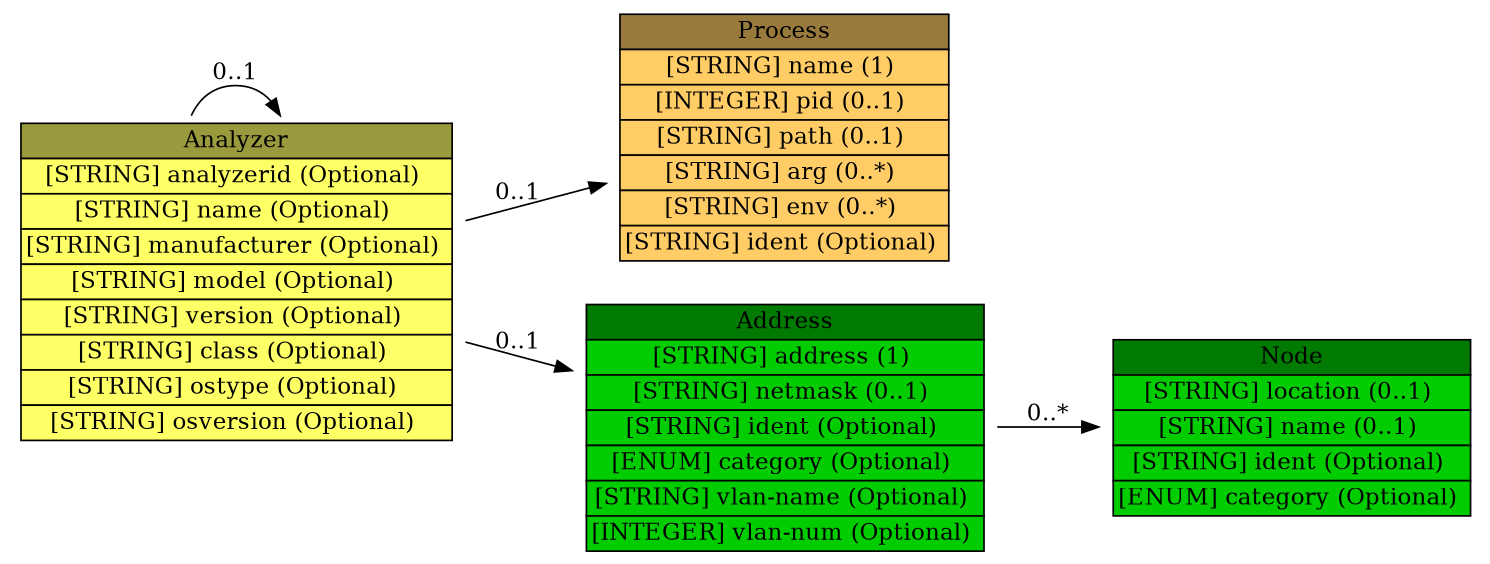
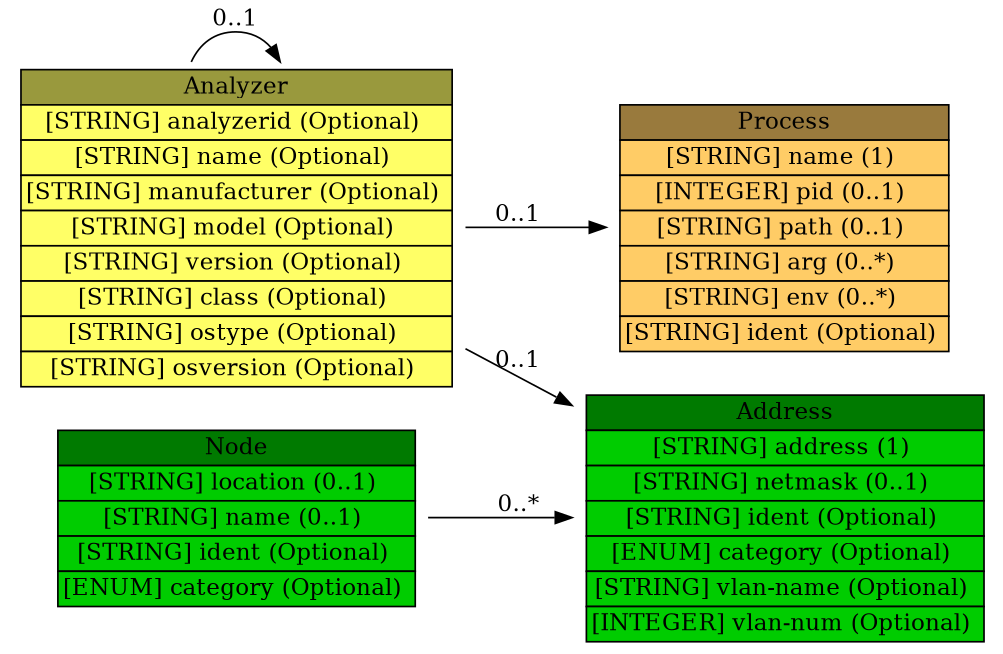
edge "Address" -> "Node": reversed
